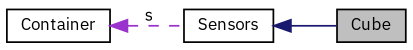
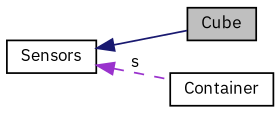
edge "Sensors" -> "Container": reversed
